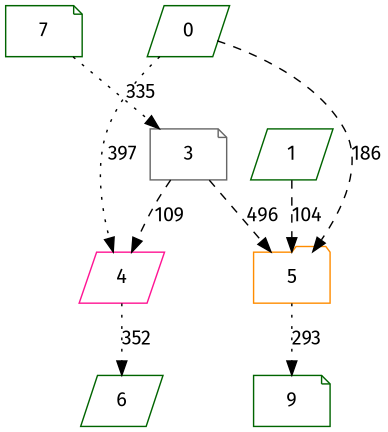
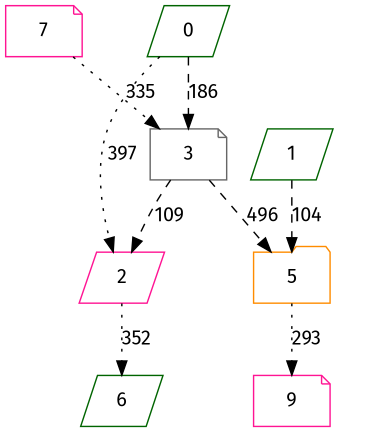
node "7": color darkgreen -> deeppink
edge "0" -> "5": now "0" -> "3"
node "4": label "4" -> "2"
node "9": color darkgreen -> deeppink
